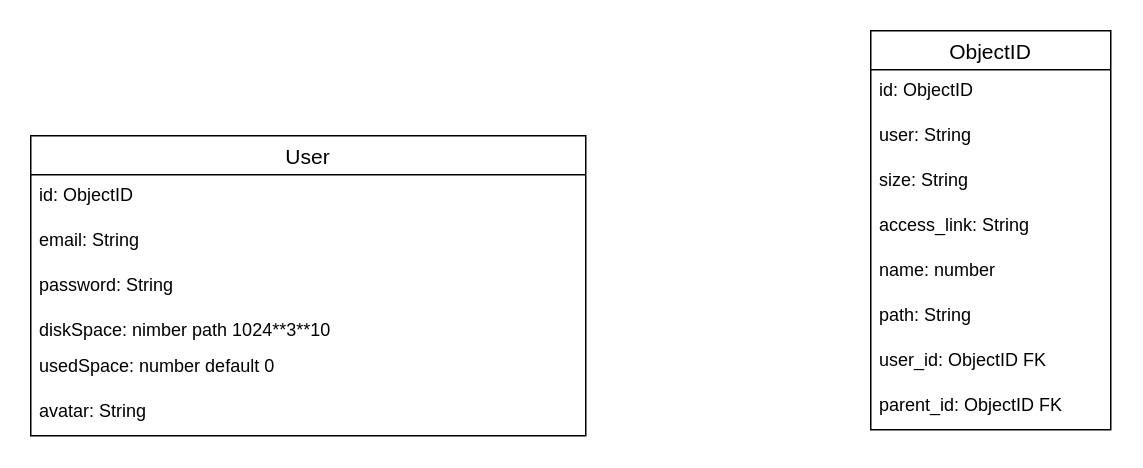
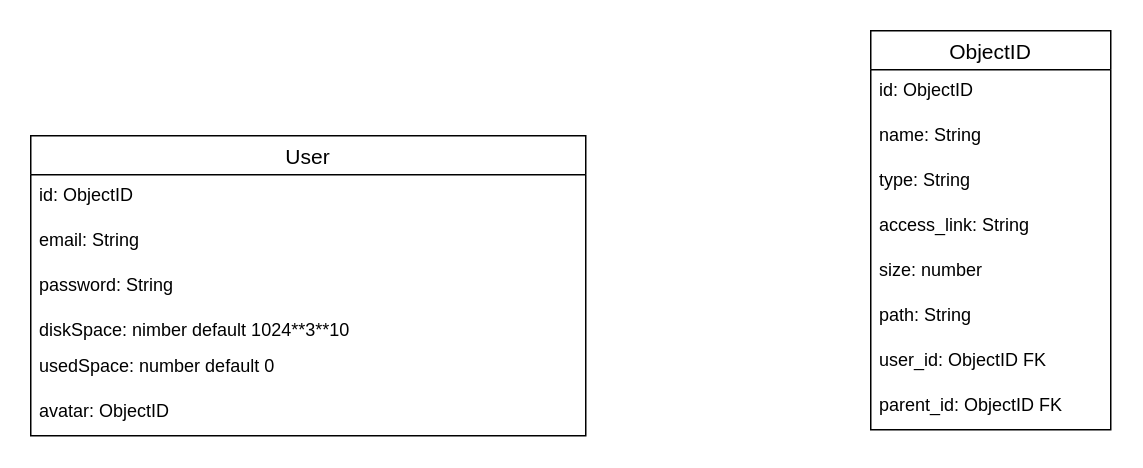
node "user: String": label "user: String" -> "name: String"
node "size: String": label "size: String" -> "type: String"
node "name: number": label "name: number" -> "size: number"
node "diskSpace: nimber path 1024**3**10": label "diskSpace: nimber path 1024**3**10" -> "diskSpace: nimber default 1024**3**10"
node "avatar: String": label "avatar: String" -> "avatar: ObjectID"
